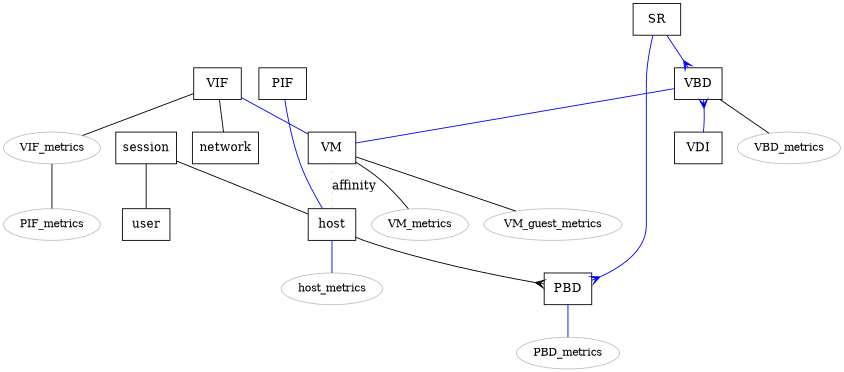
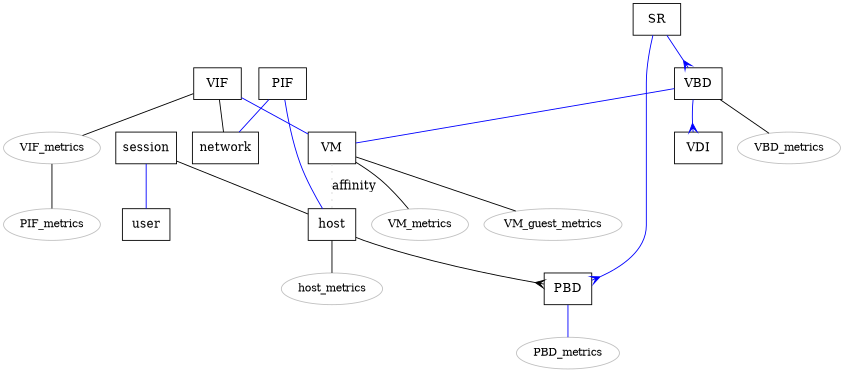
edge "PIF" -- "network": added
edge "VDI" -> "VBD": reversed
edge "session" -- "user": color black -> blue
edge "host" -- "host_metrics": color blue -> black
